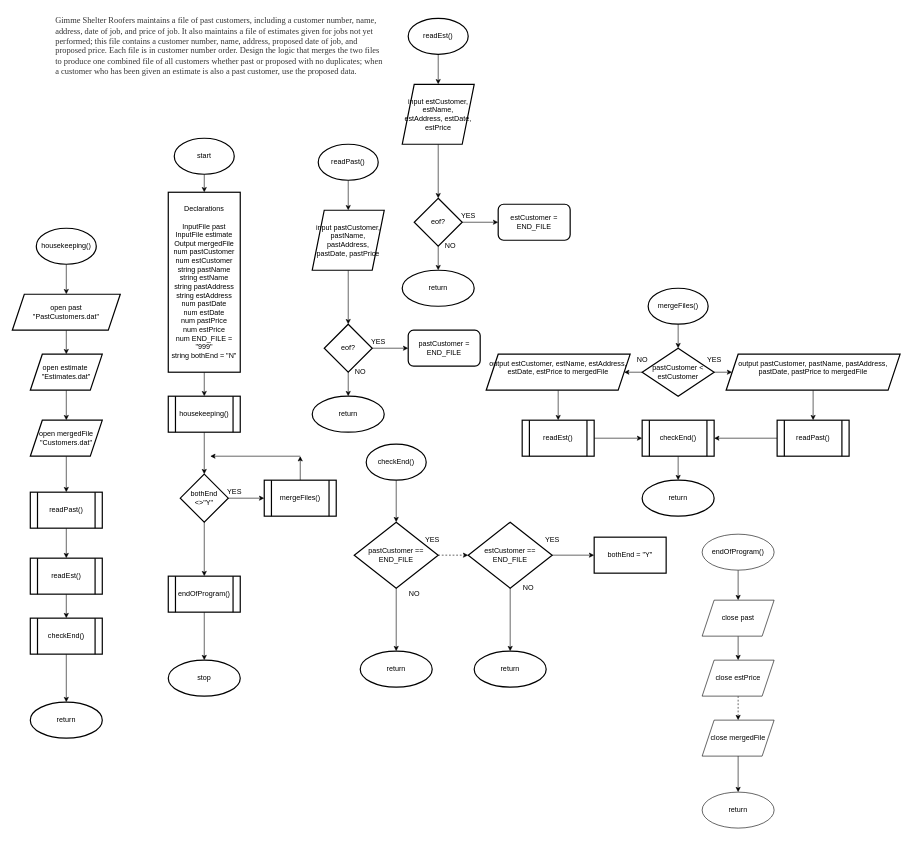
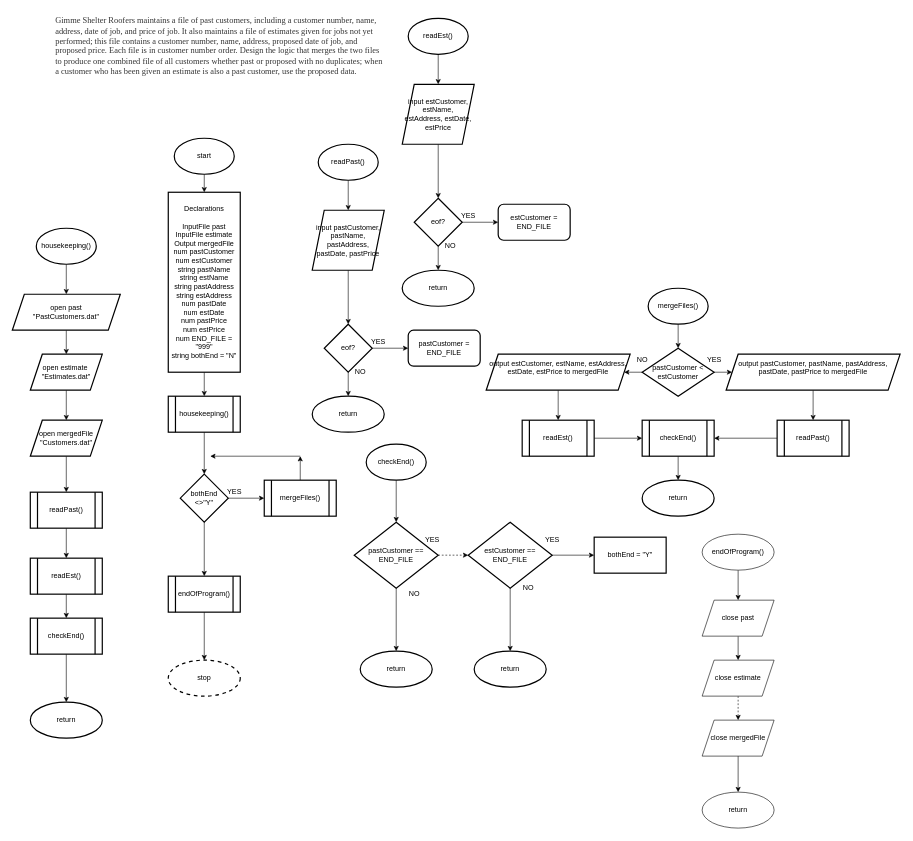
node "stop": style solid -> dashed
node "close estPrice": label "close estPrice" -> "close estimate"
